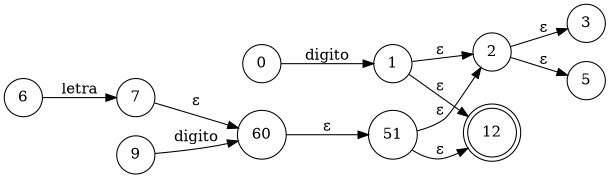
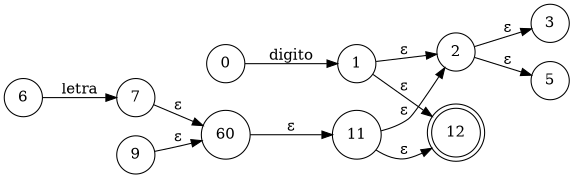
node "51": label "51" -> "11"
edge "9" -> "60": label "digito" -> "ε"
